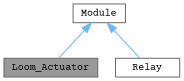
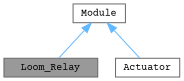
node "Loom_Actuator": label "Loom_Actuator" -> "Loom_Relay"
node "Relay": label "Relay" -> "Actuator"
